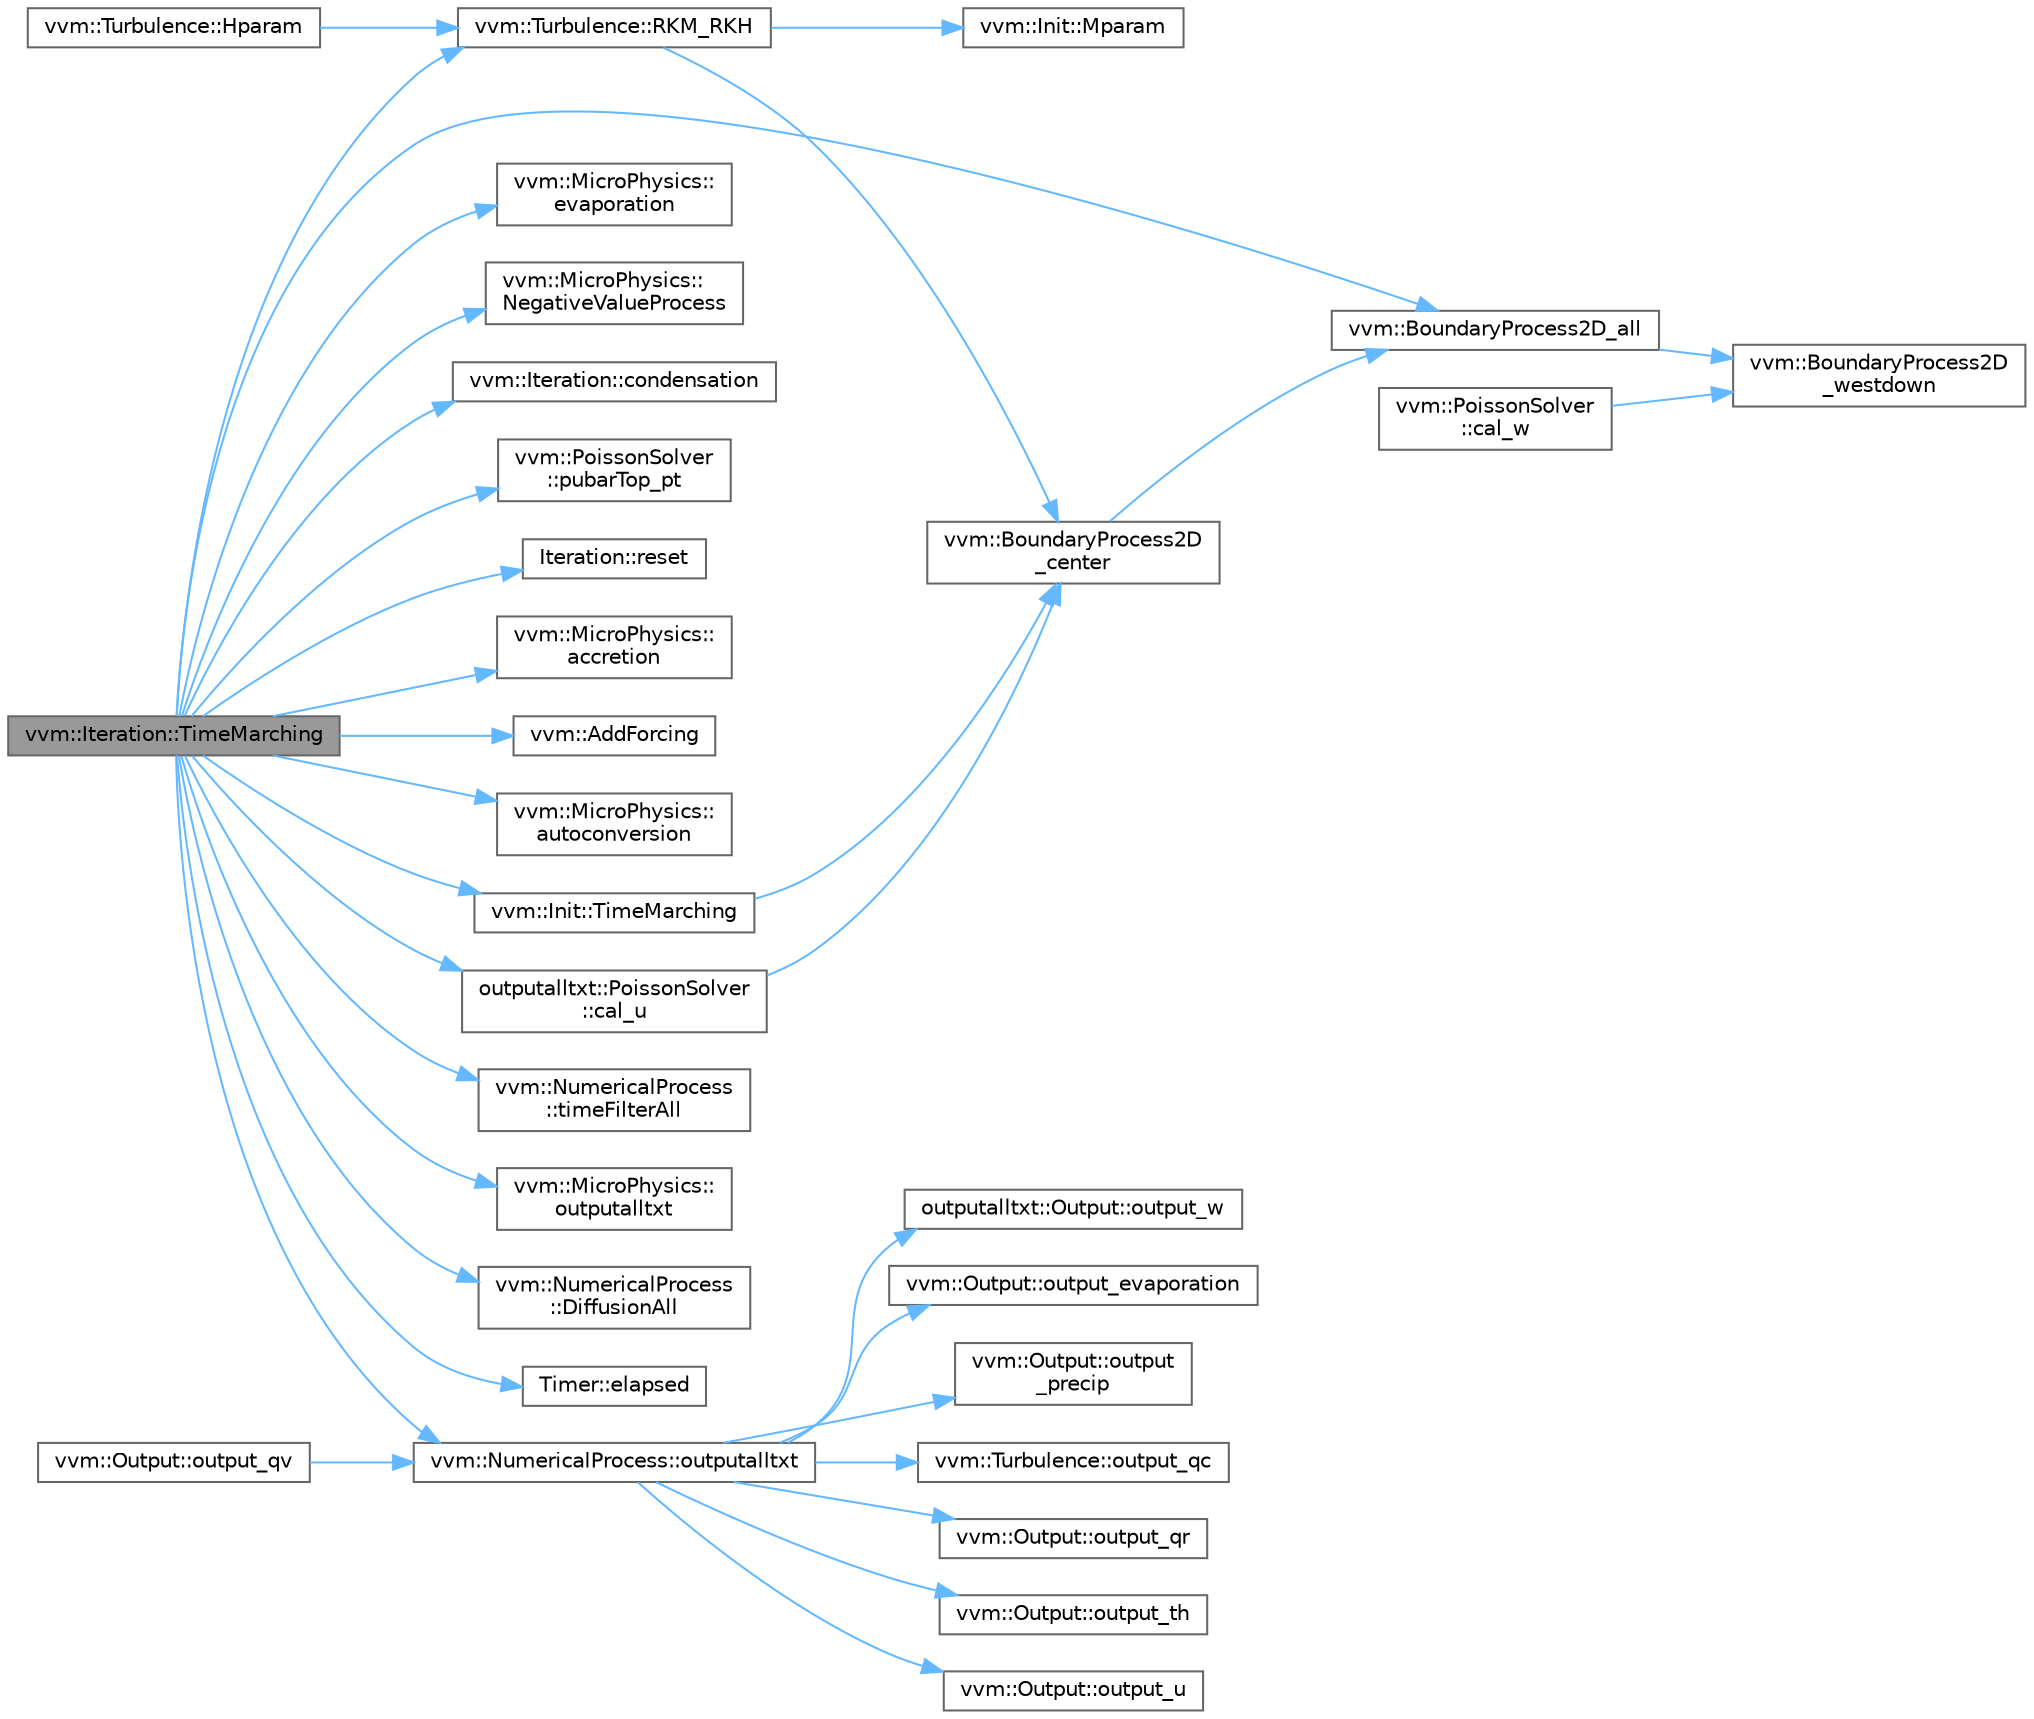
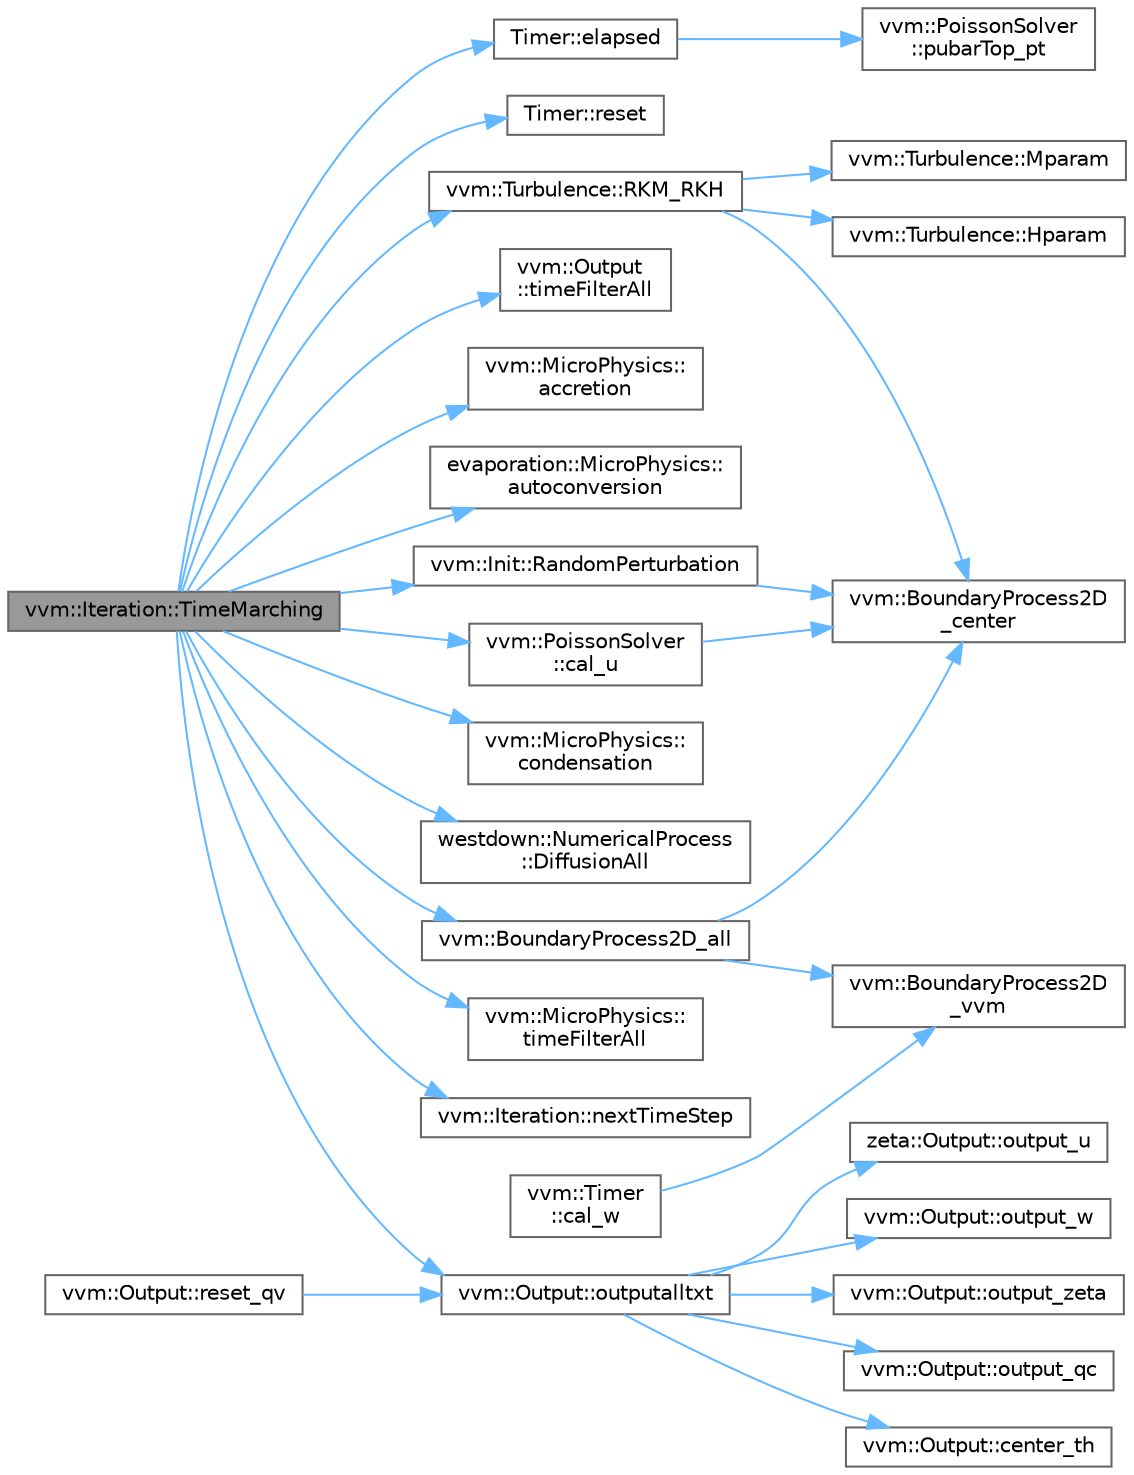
edge "vvm::Turbulence::Hparam" -> "vvm::Turbulence::RKM_RKH": reversed
node "vvm::Init::Mparam": label "vvm::Init::Mparam" -> "vvm::Turbulence::Mparam"
node "vvm::MicroPhysics:: evaporation": label "vvm::MicroPhysics:: evaporation" -> "vvm::MicroPhysics:: timeFilterAll"
node "vvm::MicroPhysics:: NegativeValueProcess": removed
node "vvm::BoundaryProcess2D _westdown": label "vvm::BoundaryProcess2D _westdown" -> "vvm::BoundaryProcess2D _vvm"
node "vvm::Iteration::condensation": label "vvm::Iteration::condensation" -> "vvm::Iteration::nextTimeStep"
node "vvm::PoissonSolver ::cal_w": label "vvm::PoissonSolver ::cal_w" -> "vvm::Timer ::cal_w"
edge "vvm::BoundaryProcess2D _center" -> "vvm::BoundaryProcess2D_all": reversed
node "Iteration::reset": label "Iteration::reset" -> "Timer::reset"
edge "vvm::Iteration::TimeMarching" -> "vvm::PoissonSolver ::pubarTop_pt": now "Timer::elapsed" -> "vvm::PoissonSolver ::pubarTop_pt"
node "vvm::AddForcing": removed
node "vvm::MicroPhysics:: autoconversion": label "vvm::MicroPhysics:: autoconversion" -> "evaporation::MicroPhysics:: autoconversion"
node "vvm::Init::TimeMarching": label "vvm::Init::TimeMarching" -> "vvm::Init::RandomPerturbation"
node "outputalltxt::PoissonSolver ::cal_u": label "outputalltxt::PoissonSolver ::cal_u" -> "vvm::PoissonSolver ::cal_u"
node "vvm::NumericalProcess ::timeFilterAll": label "vvm::NumericalProcess ::timeFilterAll" -> "vvm::Output ::timeFilterAll"
node "vvm::MicroPhysics:: outputalltxt": label "vvm::MicroPhysics:: outputalltxt" -> "vvm::MicroPhysics:: condensation"
node "outputalltxt::Output::output_w": label "outputalltxt::Output::output_w" -> "vvm::Output::output_w"
node "vvm::Output::output_evaporation": label "vvm::Output::output_evaporation" -> "vvm::Output::output_zeta"
node "vvm::NumericalProcess ::DiffusionAll": label "vvm::NumericalProcess ::DiffusionAll" -> "westdown::NumericalProcess ::DiffusionAll"
node "vvm::Output::output _precip": removed
node "vvm::Output::output_qv": label "vvm::Output::output_qv" -> "vvm::Output::reset_qv"
node "vvm::NumericalProcess::outputalltxt": label "vvm::NumericalProcess::outputalltxt" -> "vvm::Output::outputalltxt"
node "vvm::Turbulence::output_qc": label "vvm::Turbulence::output_qc" -> "vvm::Output::output_qc"
node "vvm::Output::output_qr": removed
node "vvm::Output::output_th": label "vvm::Output::output_th" -> "vvm::Output::center_th"
node "vvm::Output::output_u": label "vvm::Output::output_u" -> "zeta::Output::output_u"
